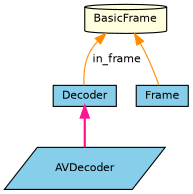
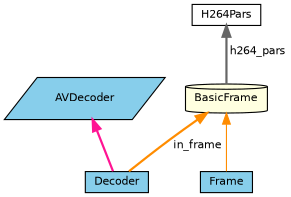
node "H264Pars": added
edge "Decoder" -> "BasicFrame": style solid -> bold
edge "AVDecoder" -> "Decoder": reversed
